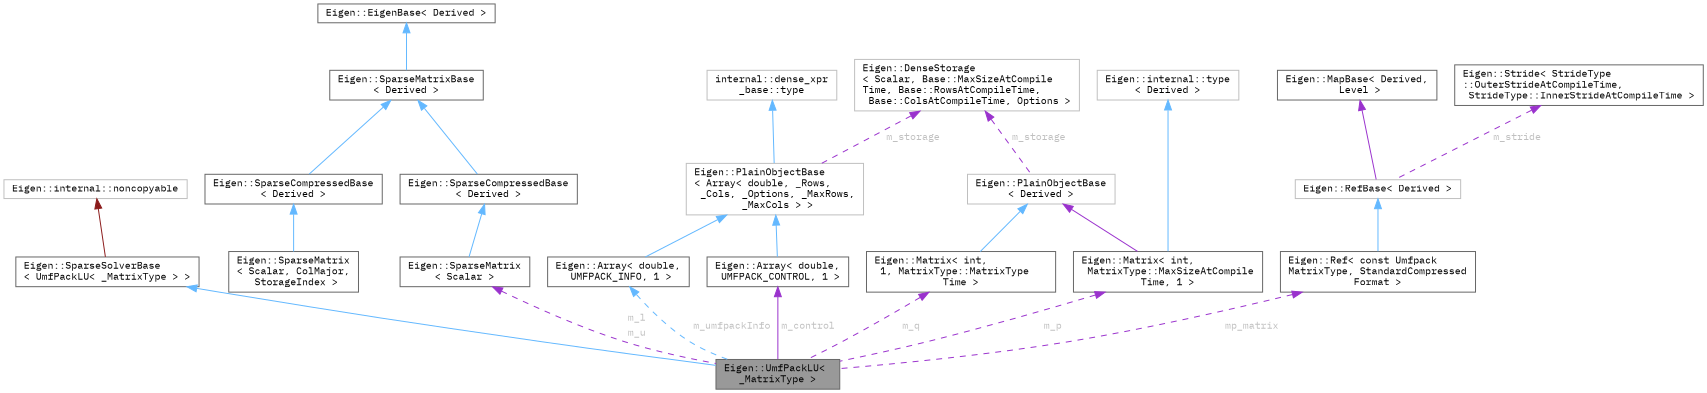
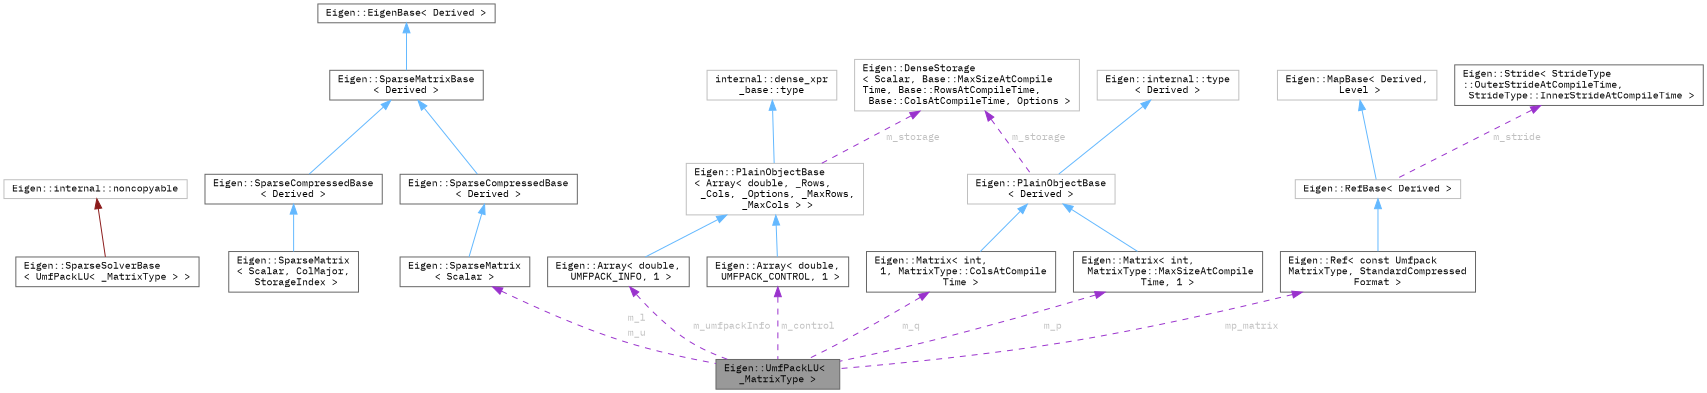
node "Eigen::MapBase< Derived, Level >": color gray40 -> grey75
edge "Eigen::RefBase< Derived >" -> "Eigen::MapBase< Derived, Level >": color darkorchid3 -> steelblue1
edge "Eigen::Matrix< int, MatrixType::MaxSizeAtCompile Time, 1 >" -> "Eigen::internal::type < Derived >": now "Eigen::PlainObjectBase < Derived >" -> "Eigen::internal::type < Derived >"
edge "Eigen::Matrix< int, MatrixType::MaxSizeAtCompile Time, 1 >" -> "Eigen::PlainObjectBase < Derived >": color darkorchid3 -> steelblue1
node "Eigen::Matrix< int, 1, MatrixType::MatrixType Time >": label "Eigen::Matrix< int, 1, MatrixType::MatrixType Time >" -> "Eigen::Matrix< int, 1, MatrixType::ColsAtCompile Time >"
edge "Eigen::UmfPackLU< _MatrixType >" -> "Eigen::Array< double, UMFPACK_CONTROL, 1 >": style solid -> dashed
edge "Eigen::UmfPackLU< _MatrixType >" -> "Eigen::SparseSolverBase < UmfPackLU< _MatrixType > >": removed
edge "Eigen::UmfPackLU< _MatrixType >" -> "Eigen::Array< double, UMFPACK_INFO, 1 >": color steelblue1 -> darkorchid3
